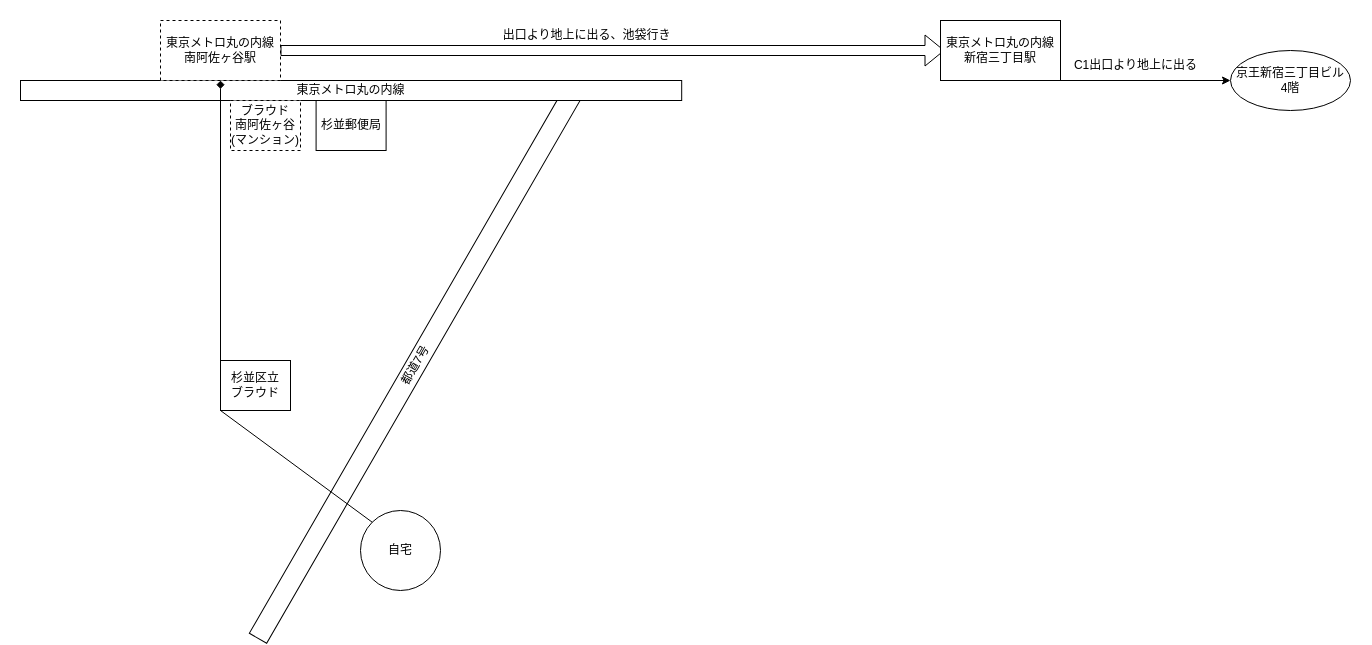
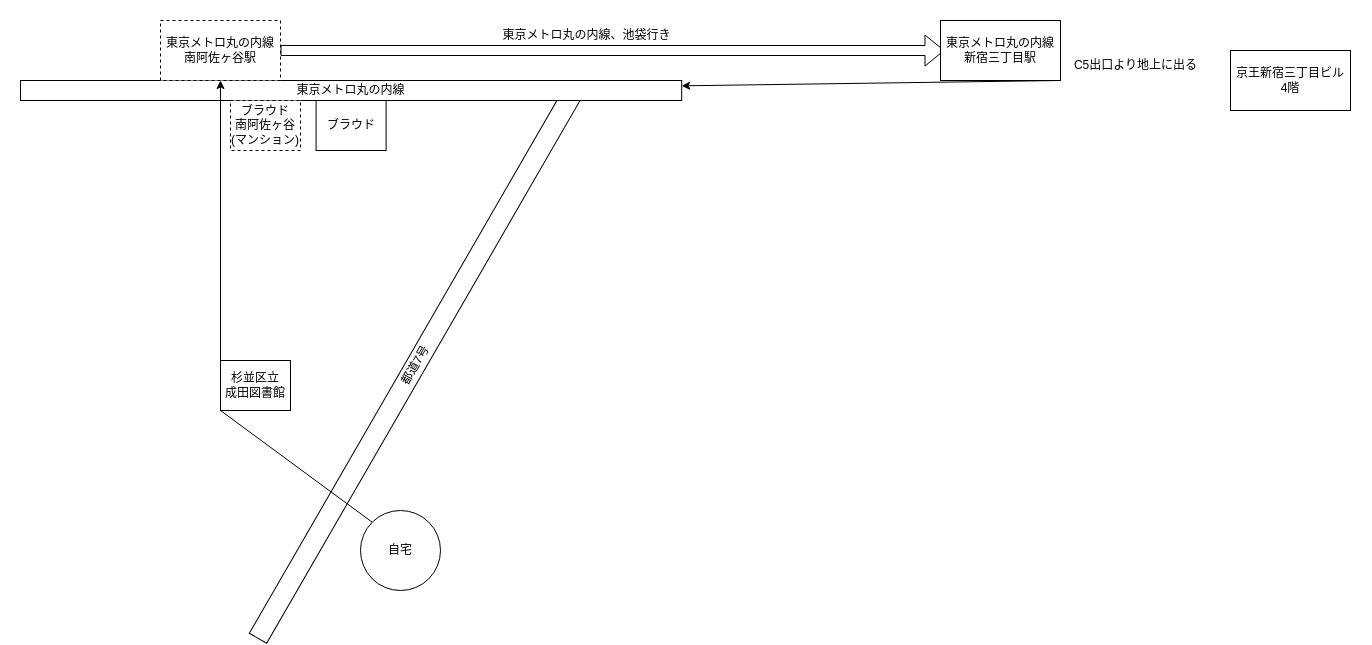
node "出口より地上に出る、池袋行き": label "出口より地上に出る、池袋行き" -> "東京メトロ丸の内線、池袋行き"
node "C1出口より地上に出る": label "C1出口より地上に出る" -> "C5出口より地上に出る"
edge "東京メトロ丸の内線 新宿三丁目駅" -> "京王新宿三丁目ビル 4階": now "東京メトロ丸の内線 新宿三丁目駅" -> "東京メトロ丸の内線"
node "京王新宿三丁目ビル 4階": shape ellipse -> rectangle
edge "自宅" -> "東京メトロ丸の内線 南阿佐ヶ谷駅": arrowhead diamond -> classic
node "杉並郵便局": label "杉並郵便局" -> "ブラウド"
node "杉並区立 ブラウド": label "杉並区立 ブラウド" -> "杉並区立 成田図書館"
